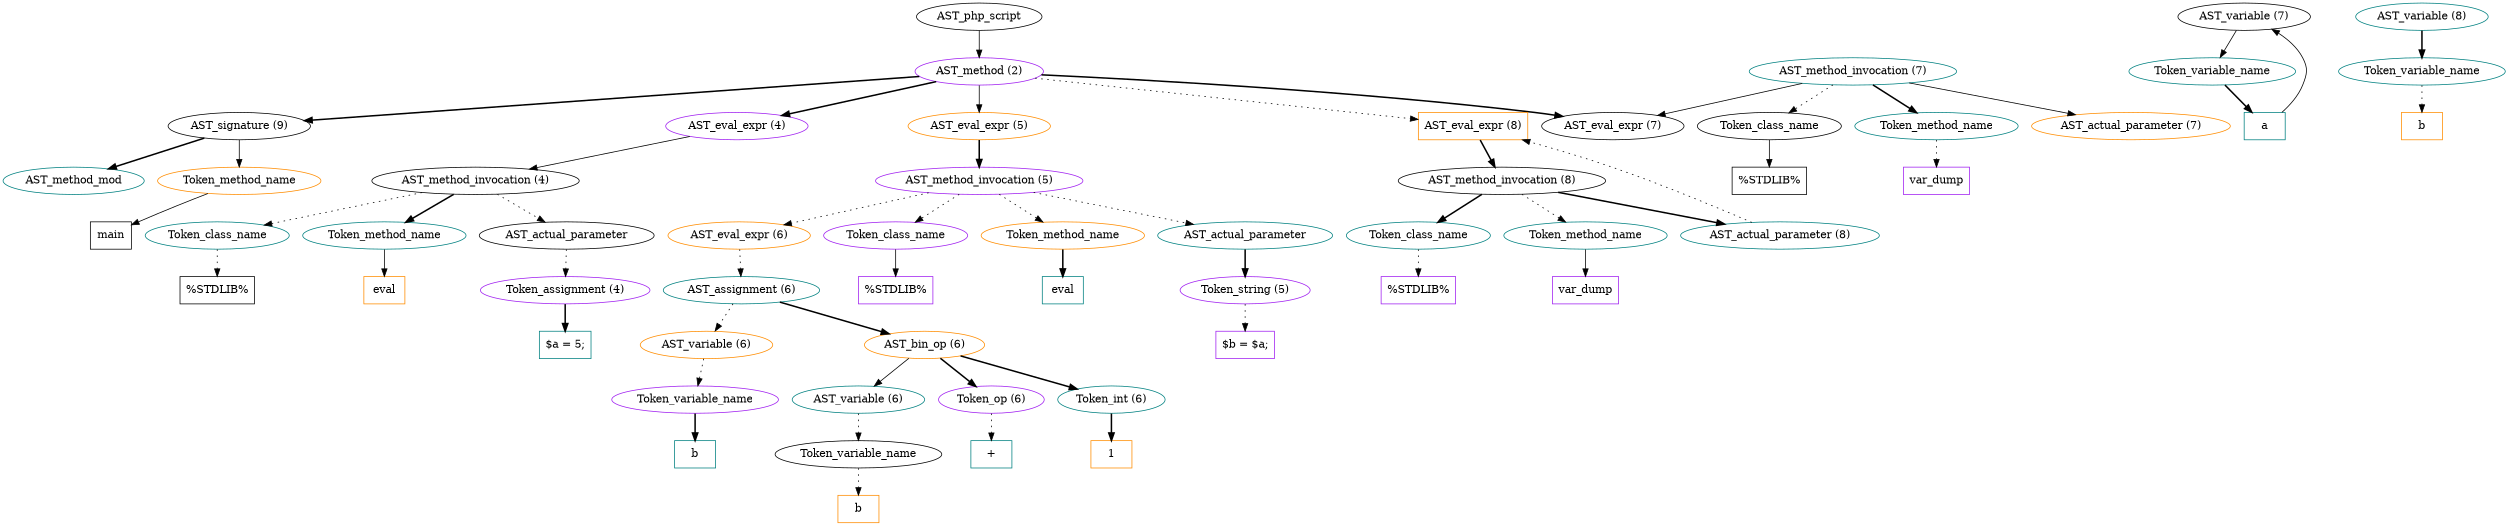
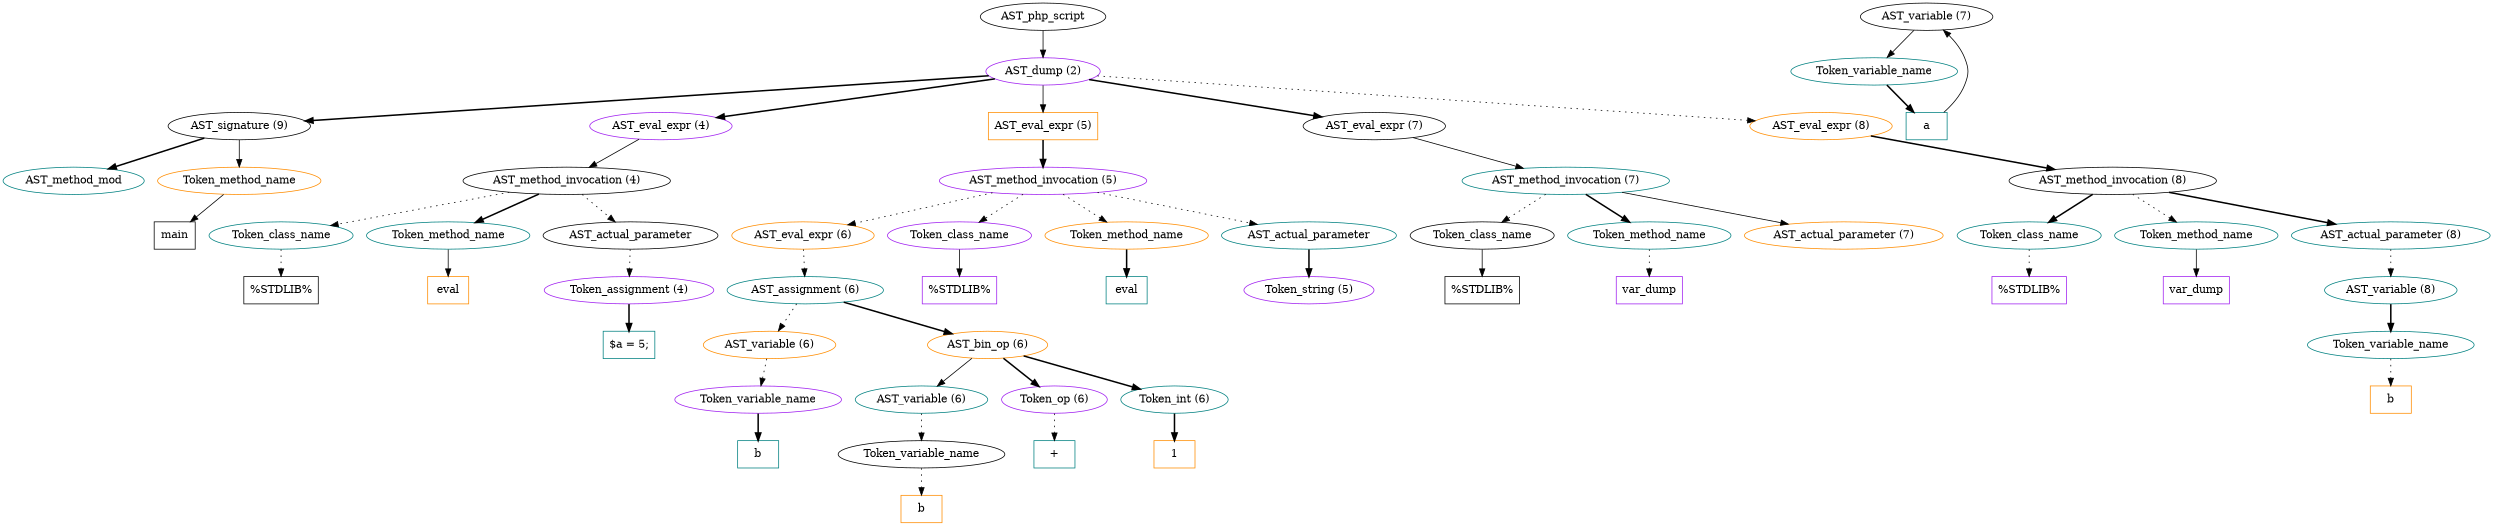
node "AST_method (2)": label "AST_method (2)" -> "AST_dump (2)"
edge "AST_method_invocation (7)" -> "AST_eval_expr (7)": reversed
node "AST_eval_expr (5)": shape ellipse -> box
node "AST_eval_expr (8)": shape box -> ellipse
edge "AST_actual_parameter (8)" -> "AST_eval_expr (8)": now "AST_actual_parameter (8)" -> "AST_variable (8)"
node "$b = $a;": removed
